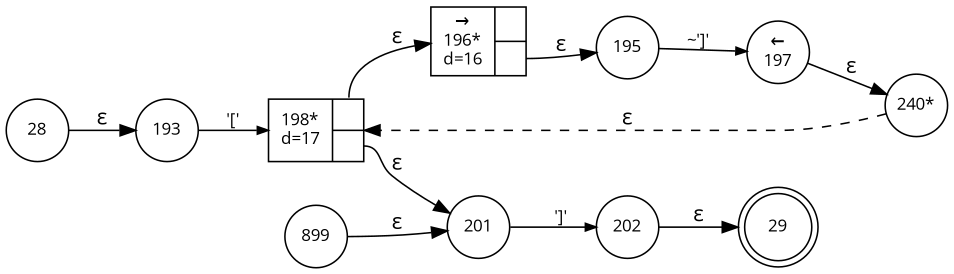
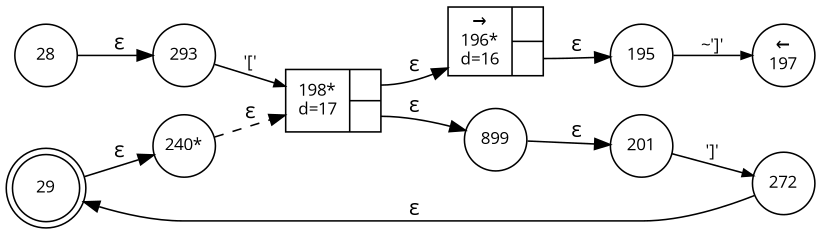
edge "← 197" -> "240*": now "29" -> "240*"
node "193": label "193" -> "293"
edge "198*" -> "201": now "198*" -> "899"
node "202": label "202" -> "272"
